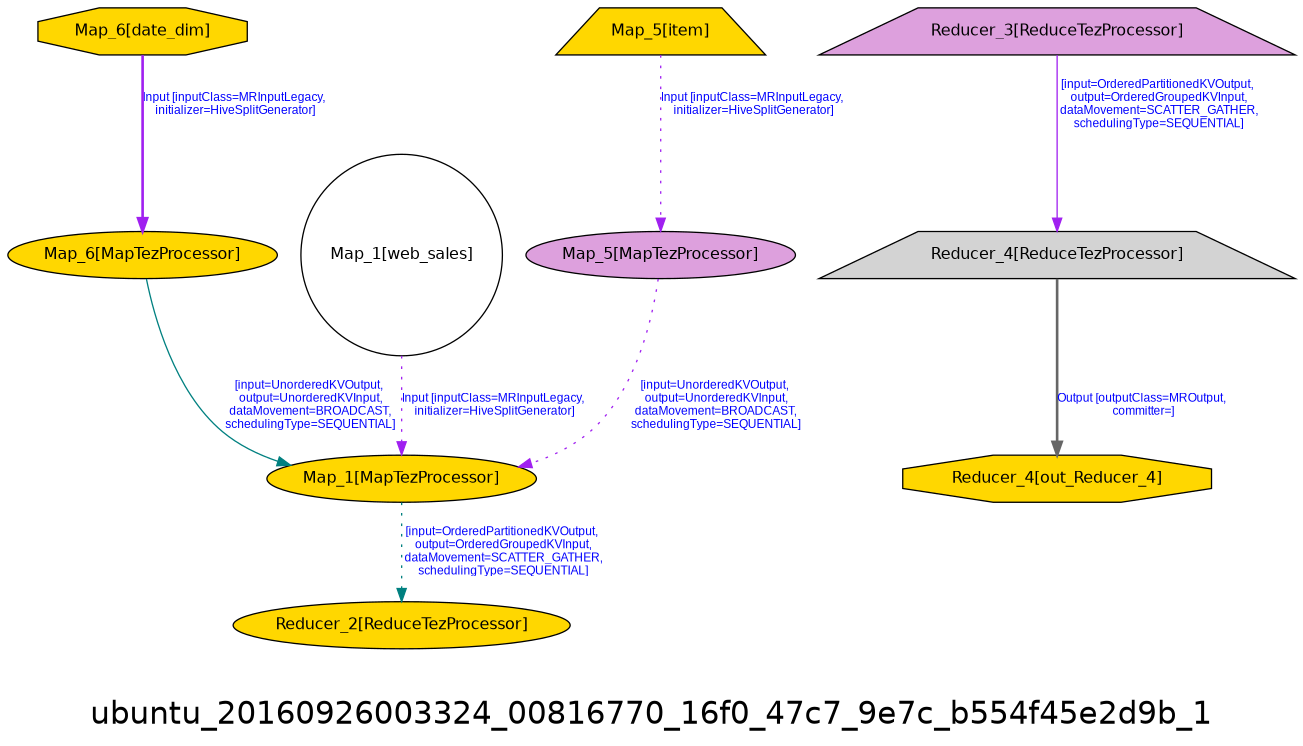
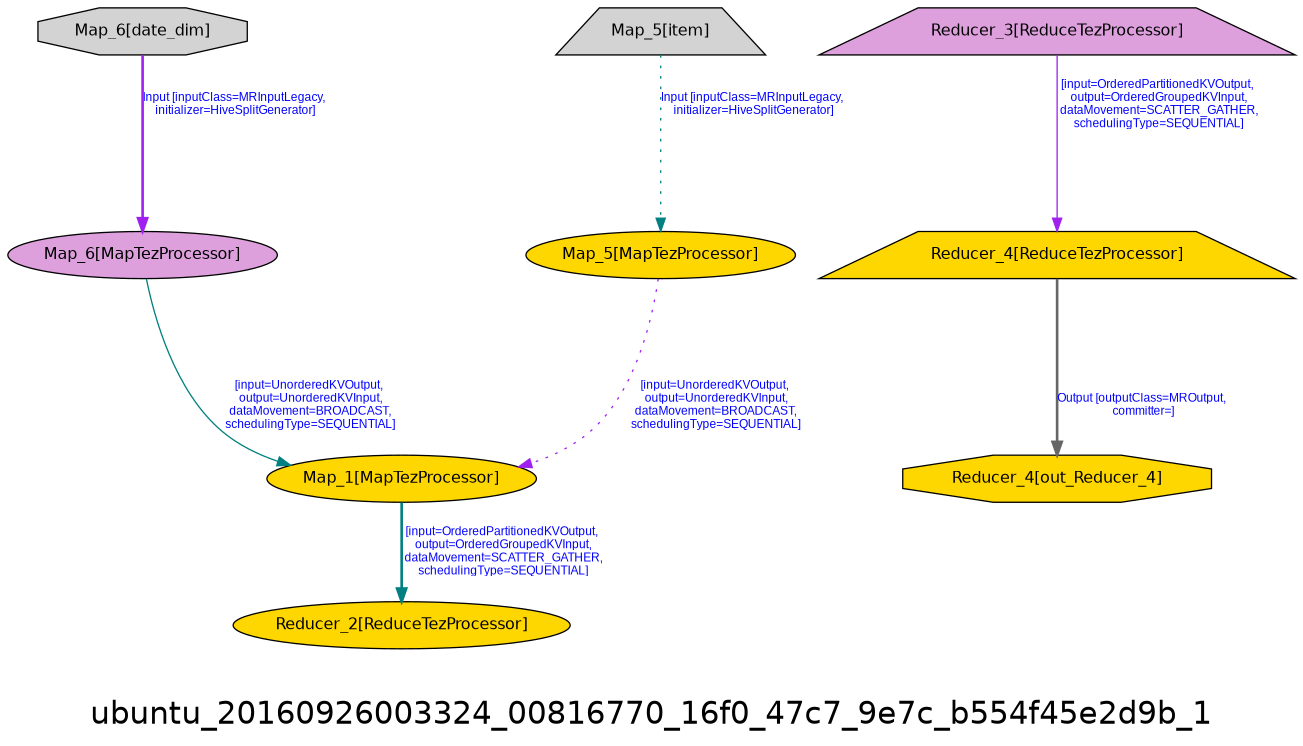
node "Map_6[date_dim]": fillcolor gold -> lightgrey
node "Map_5[item]": fillcolor gold -> lightgrey
edge "Map_5[item]" -> "Map_5[MapTezProcessor]": color purple -> teal
node "Map_6[MapTezProcessor]": fillcolor gold -> plum
node "Map_1[web_sales]": removed
node "Map_5[MapTezProcessor]": fillcolor plum -> gold
node "Reducer_4[ReduceTezProcessor]": fillcolor lightgrey -> gold
edge "Map_1[MapTezProcessor]" -> "Reducer_2[ReduceTezProcessor]": style dotted -> bold
